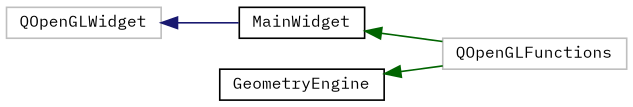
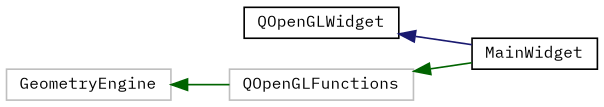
node "QOpenGLWidget": color grey75 -> black
edge "QOpenGLFunctions" -> "MainWidget": reversed
node "GeometryEngine": color black -> grey75
